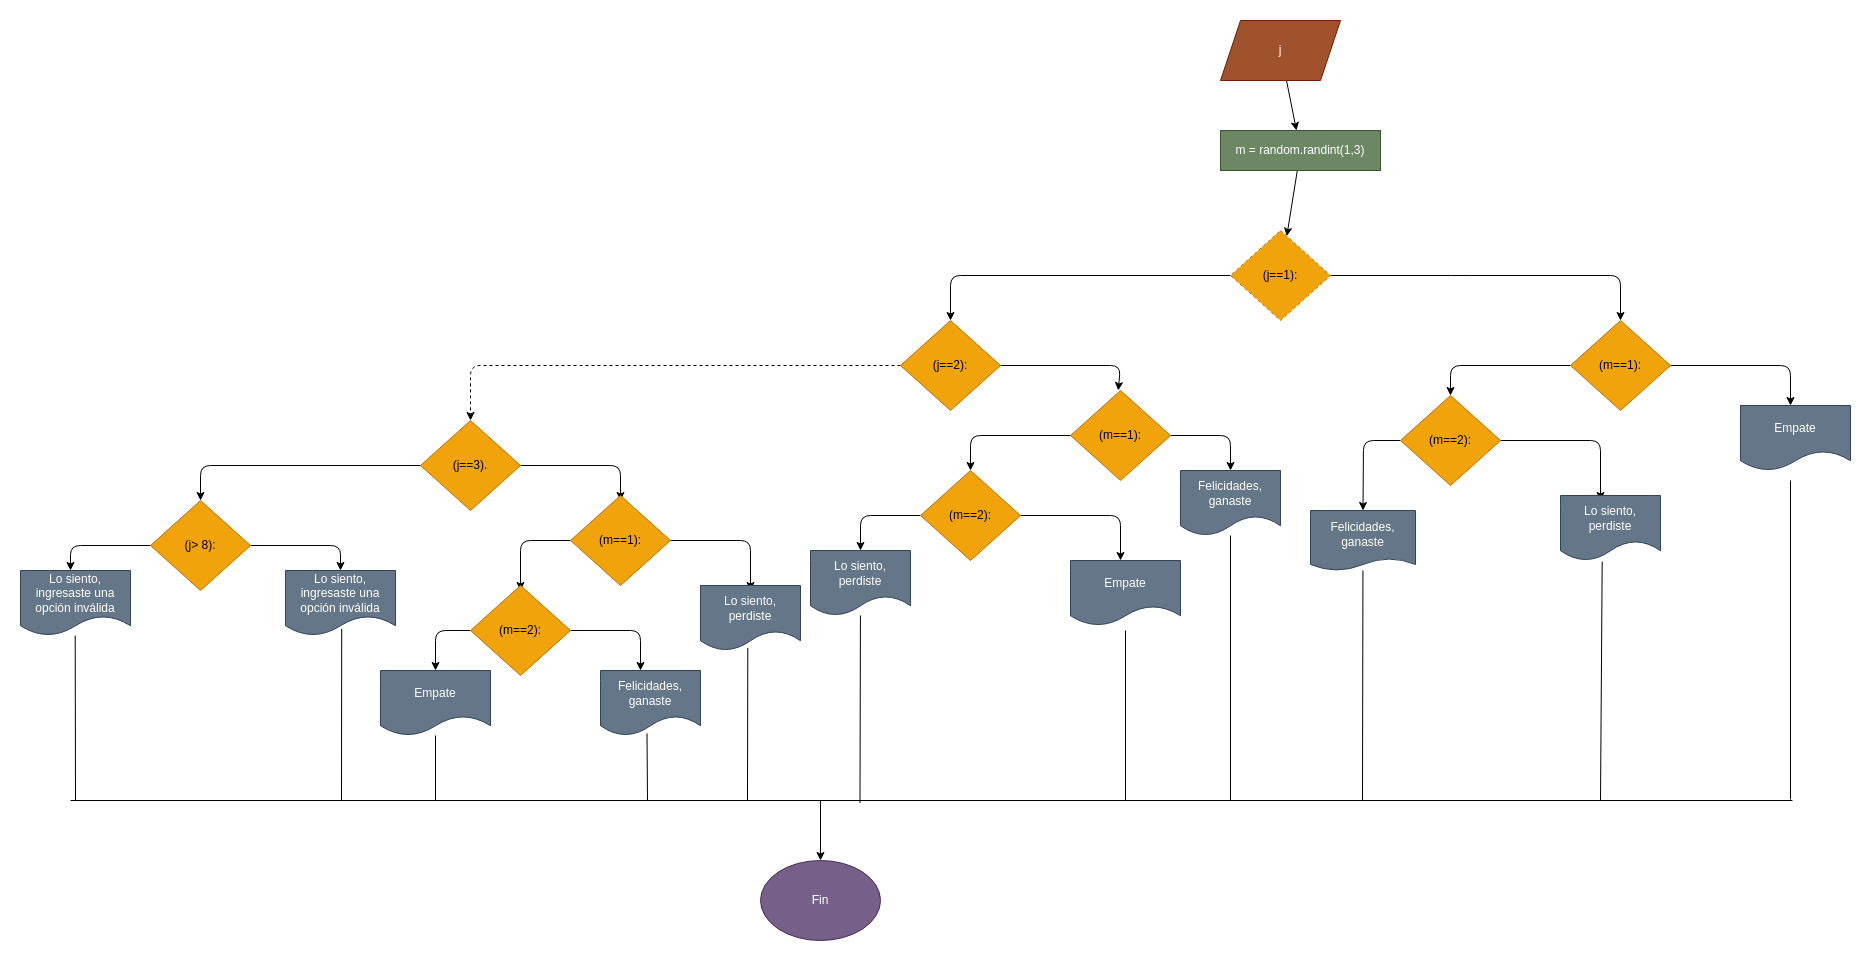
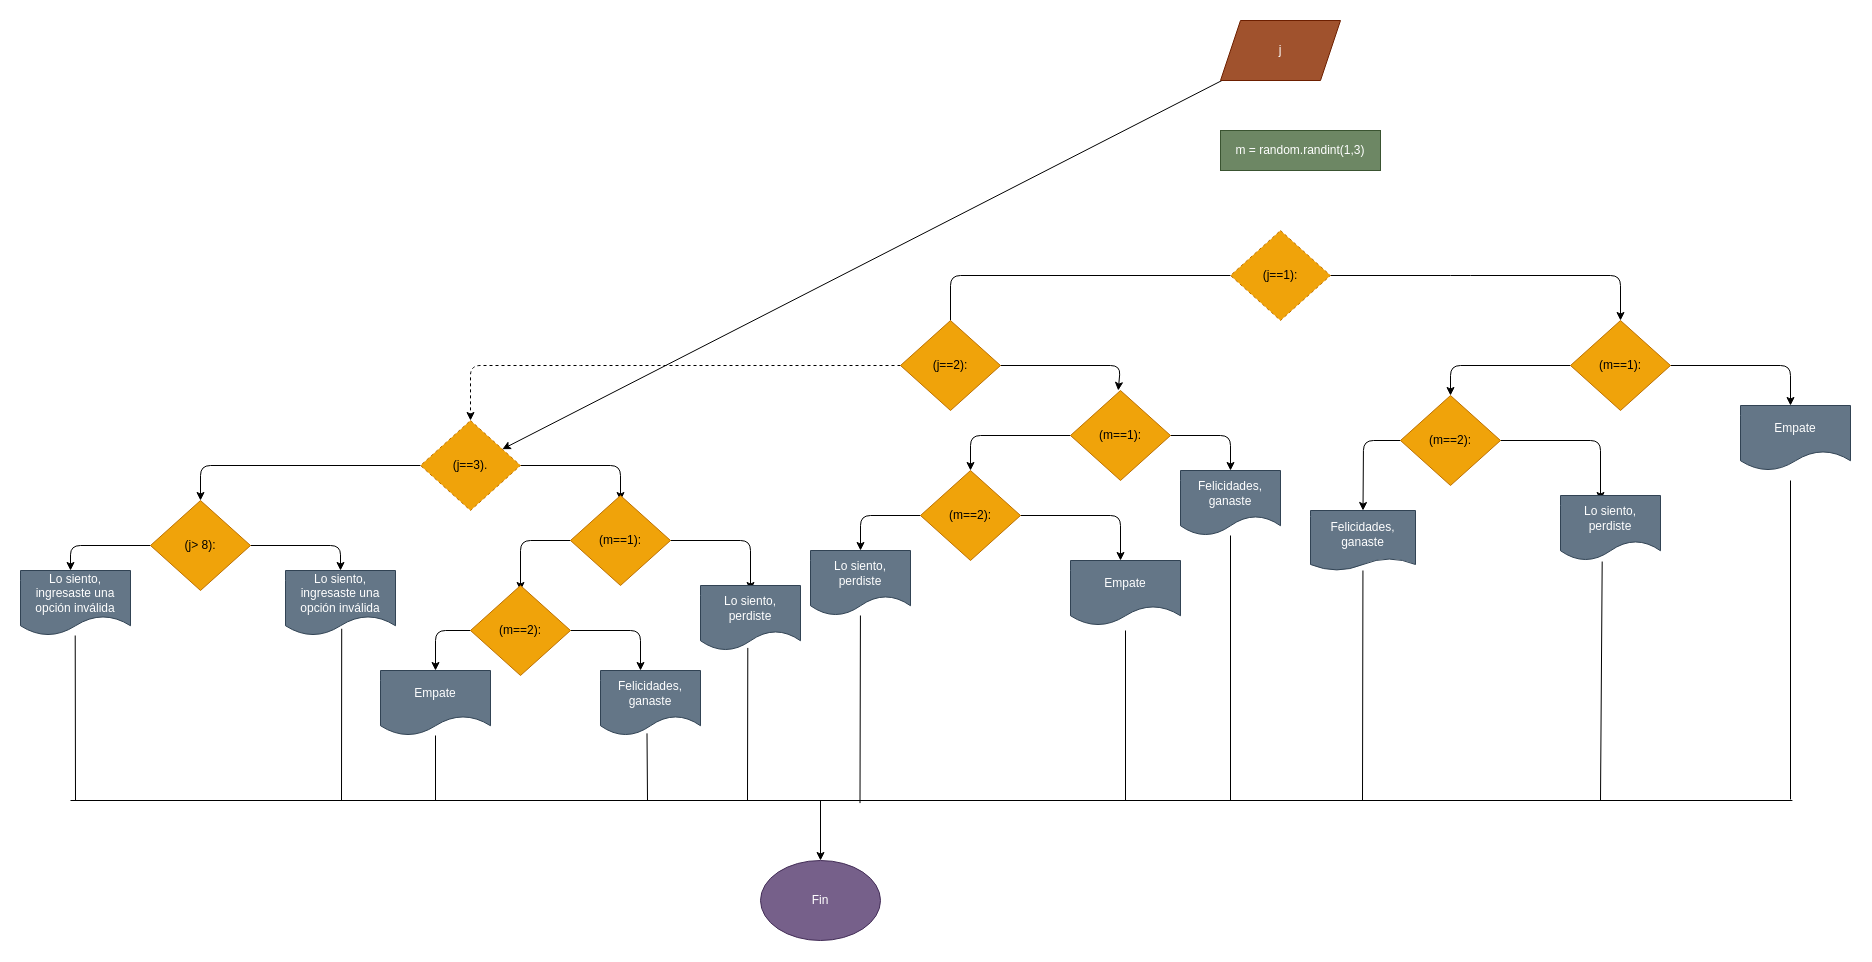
edge "j" -> "m = random.randint(1,3)": now "j" -> "(j==3)."
edge "m = random.randint(1,3)" -> "(j==1):": removed
edge "(j==1):" -> "(j==2):": arrowhead classic -> none
node "(j==3).": style solid -> dashed
